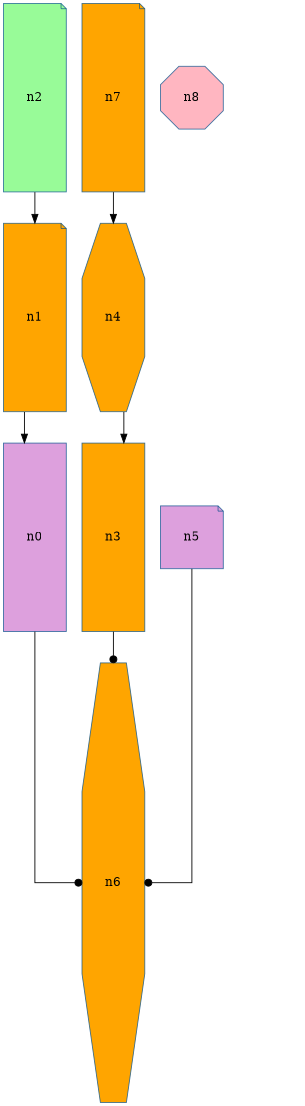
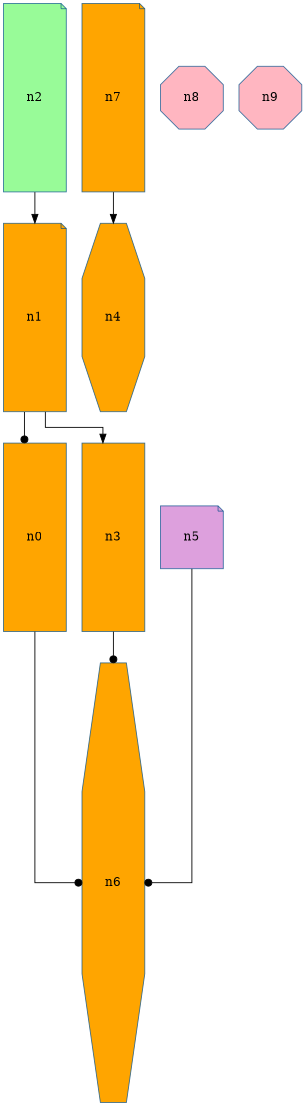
node "n9": added
edge "n4" -> "n3": now "n1" -> "n3"
edge "n1" -> "n0": arrowhead normal -> dot
node "n0": fillcolor plum -> orange
